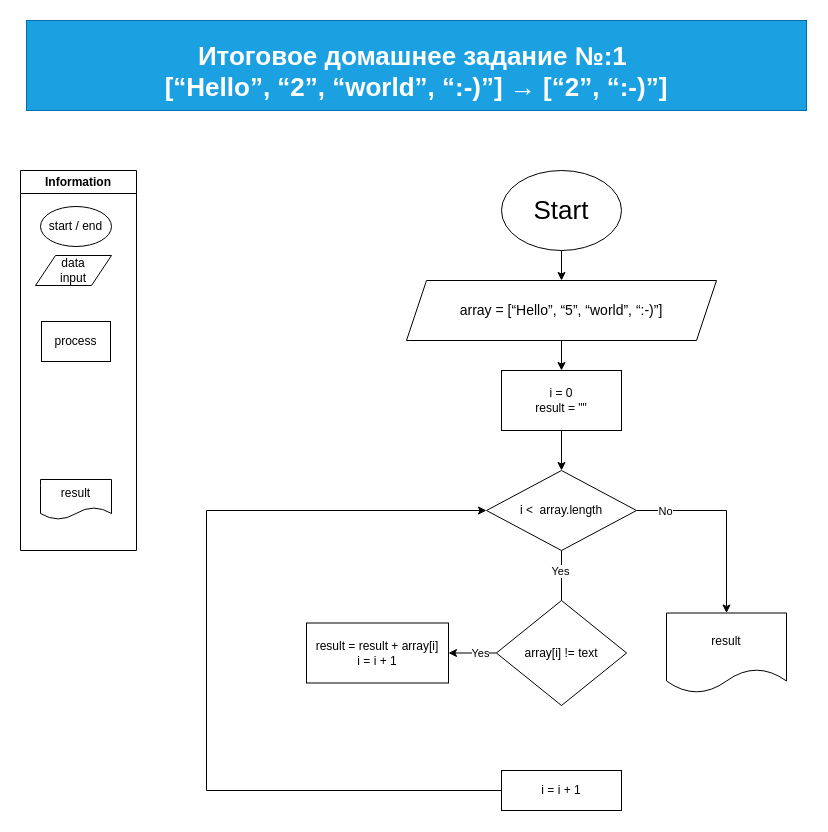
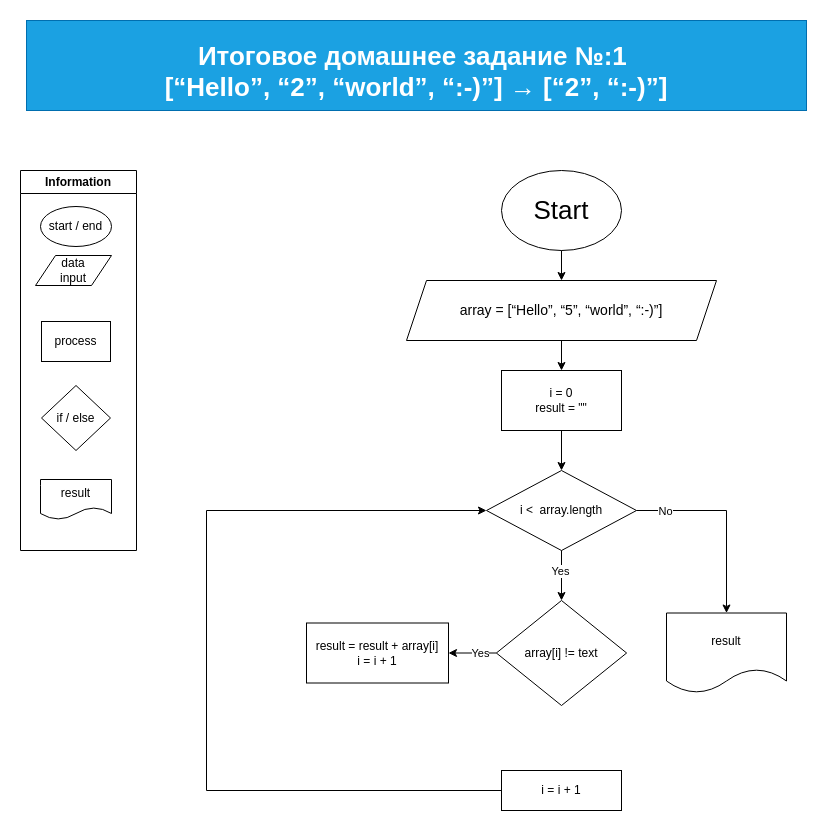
node "if / else": added
edge "i < array.length" -- "array[i] != text": arrowhead none -> classic
